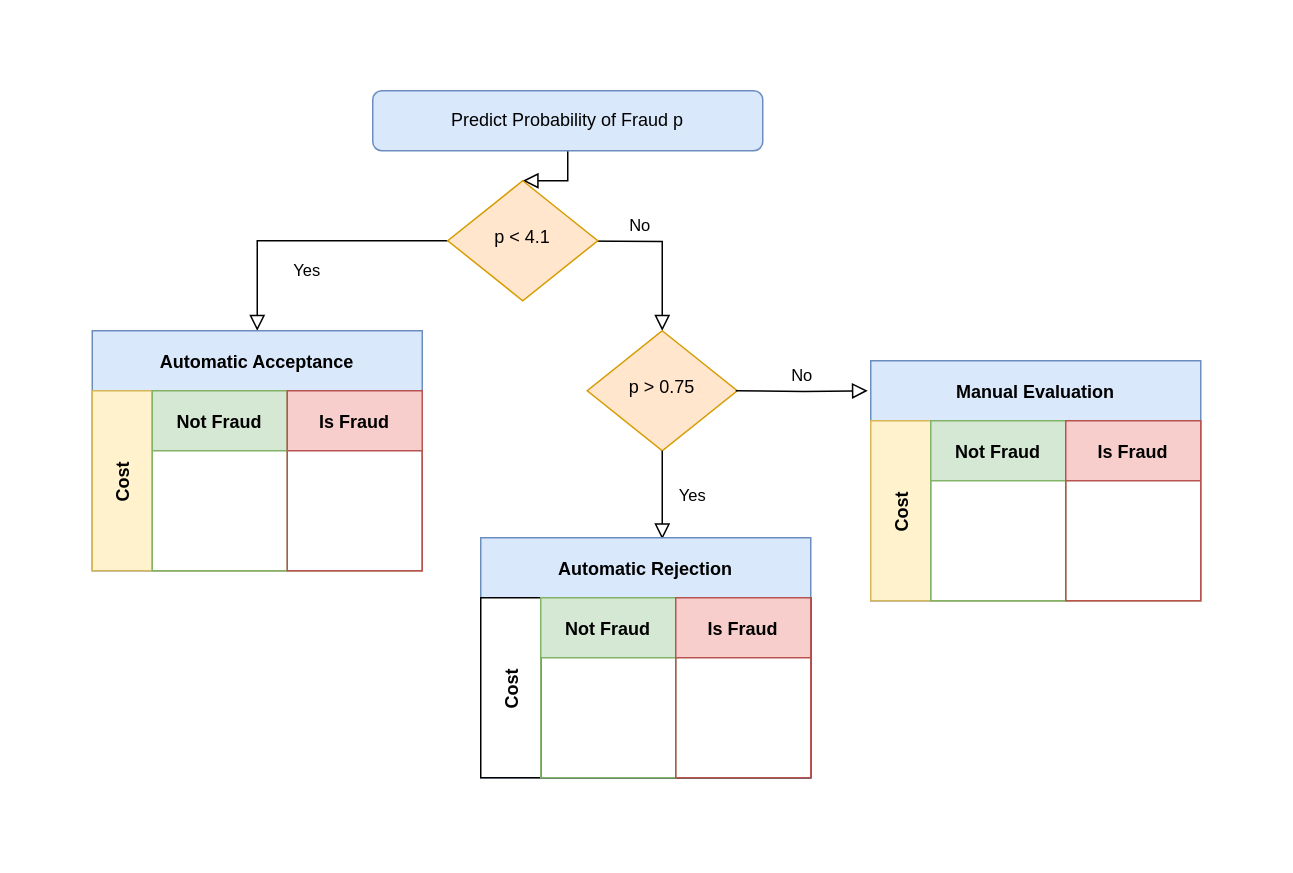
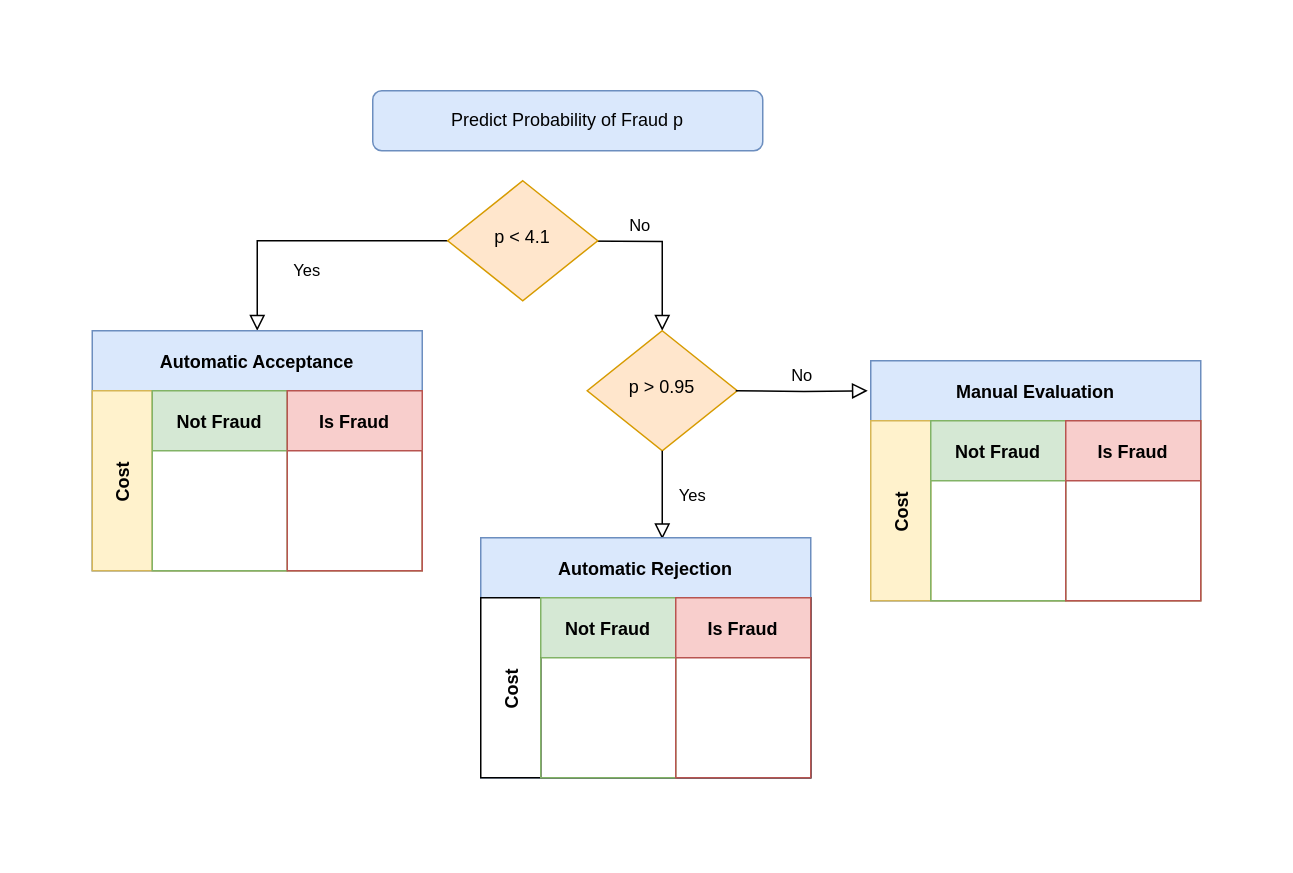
edge "Predict Probability of Fraud p" -> "p < 4.1": removed
node "p > 0.75": label "p > 0.75" -> "p > 0.95"
